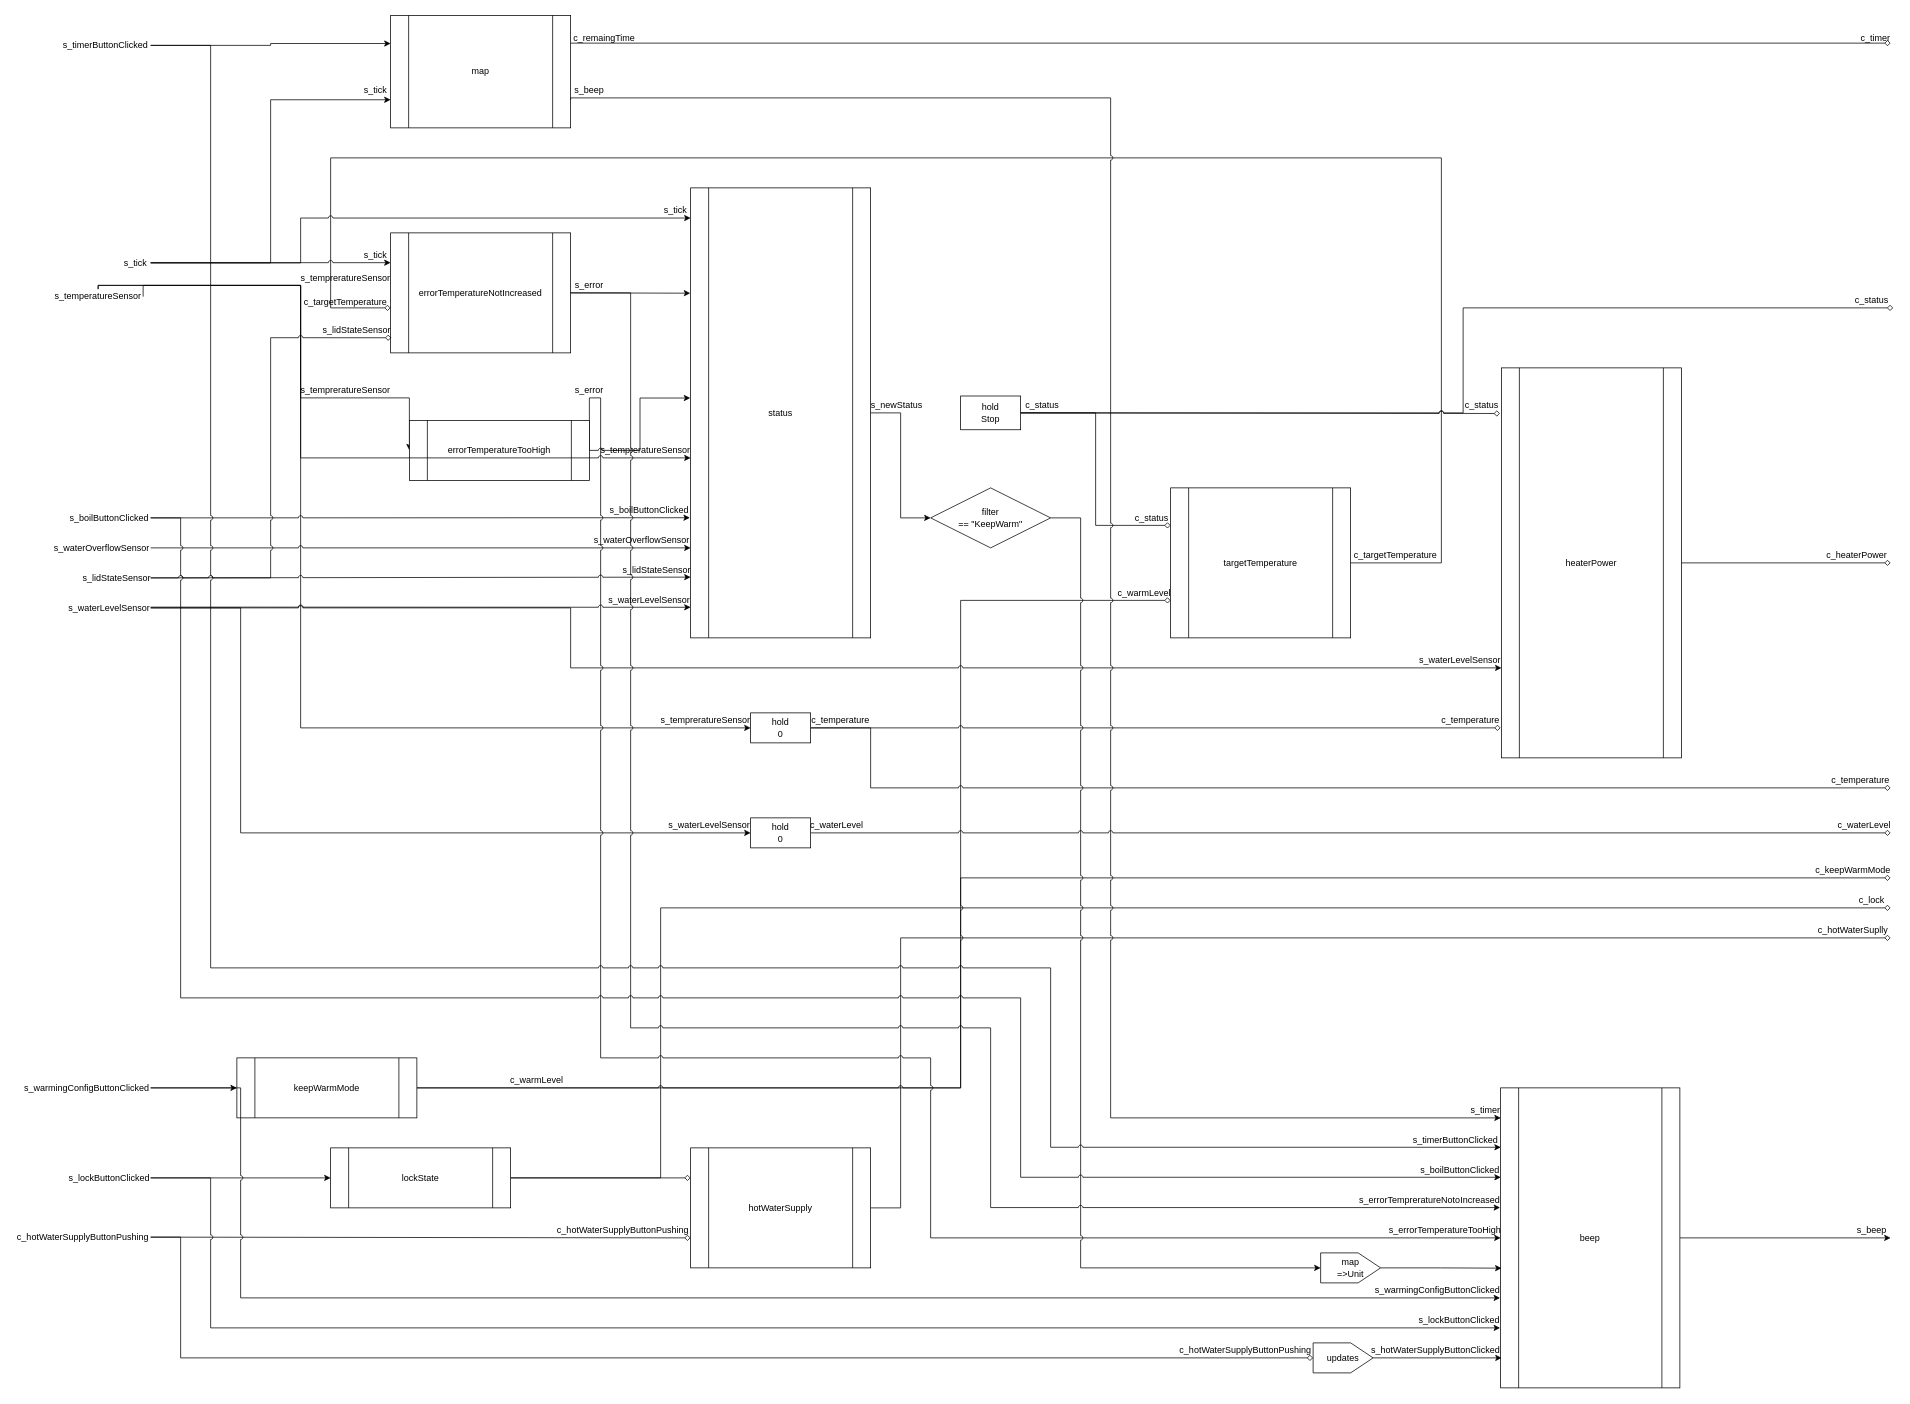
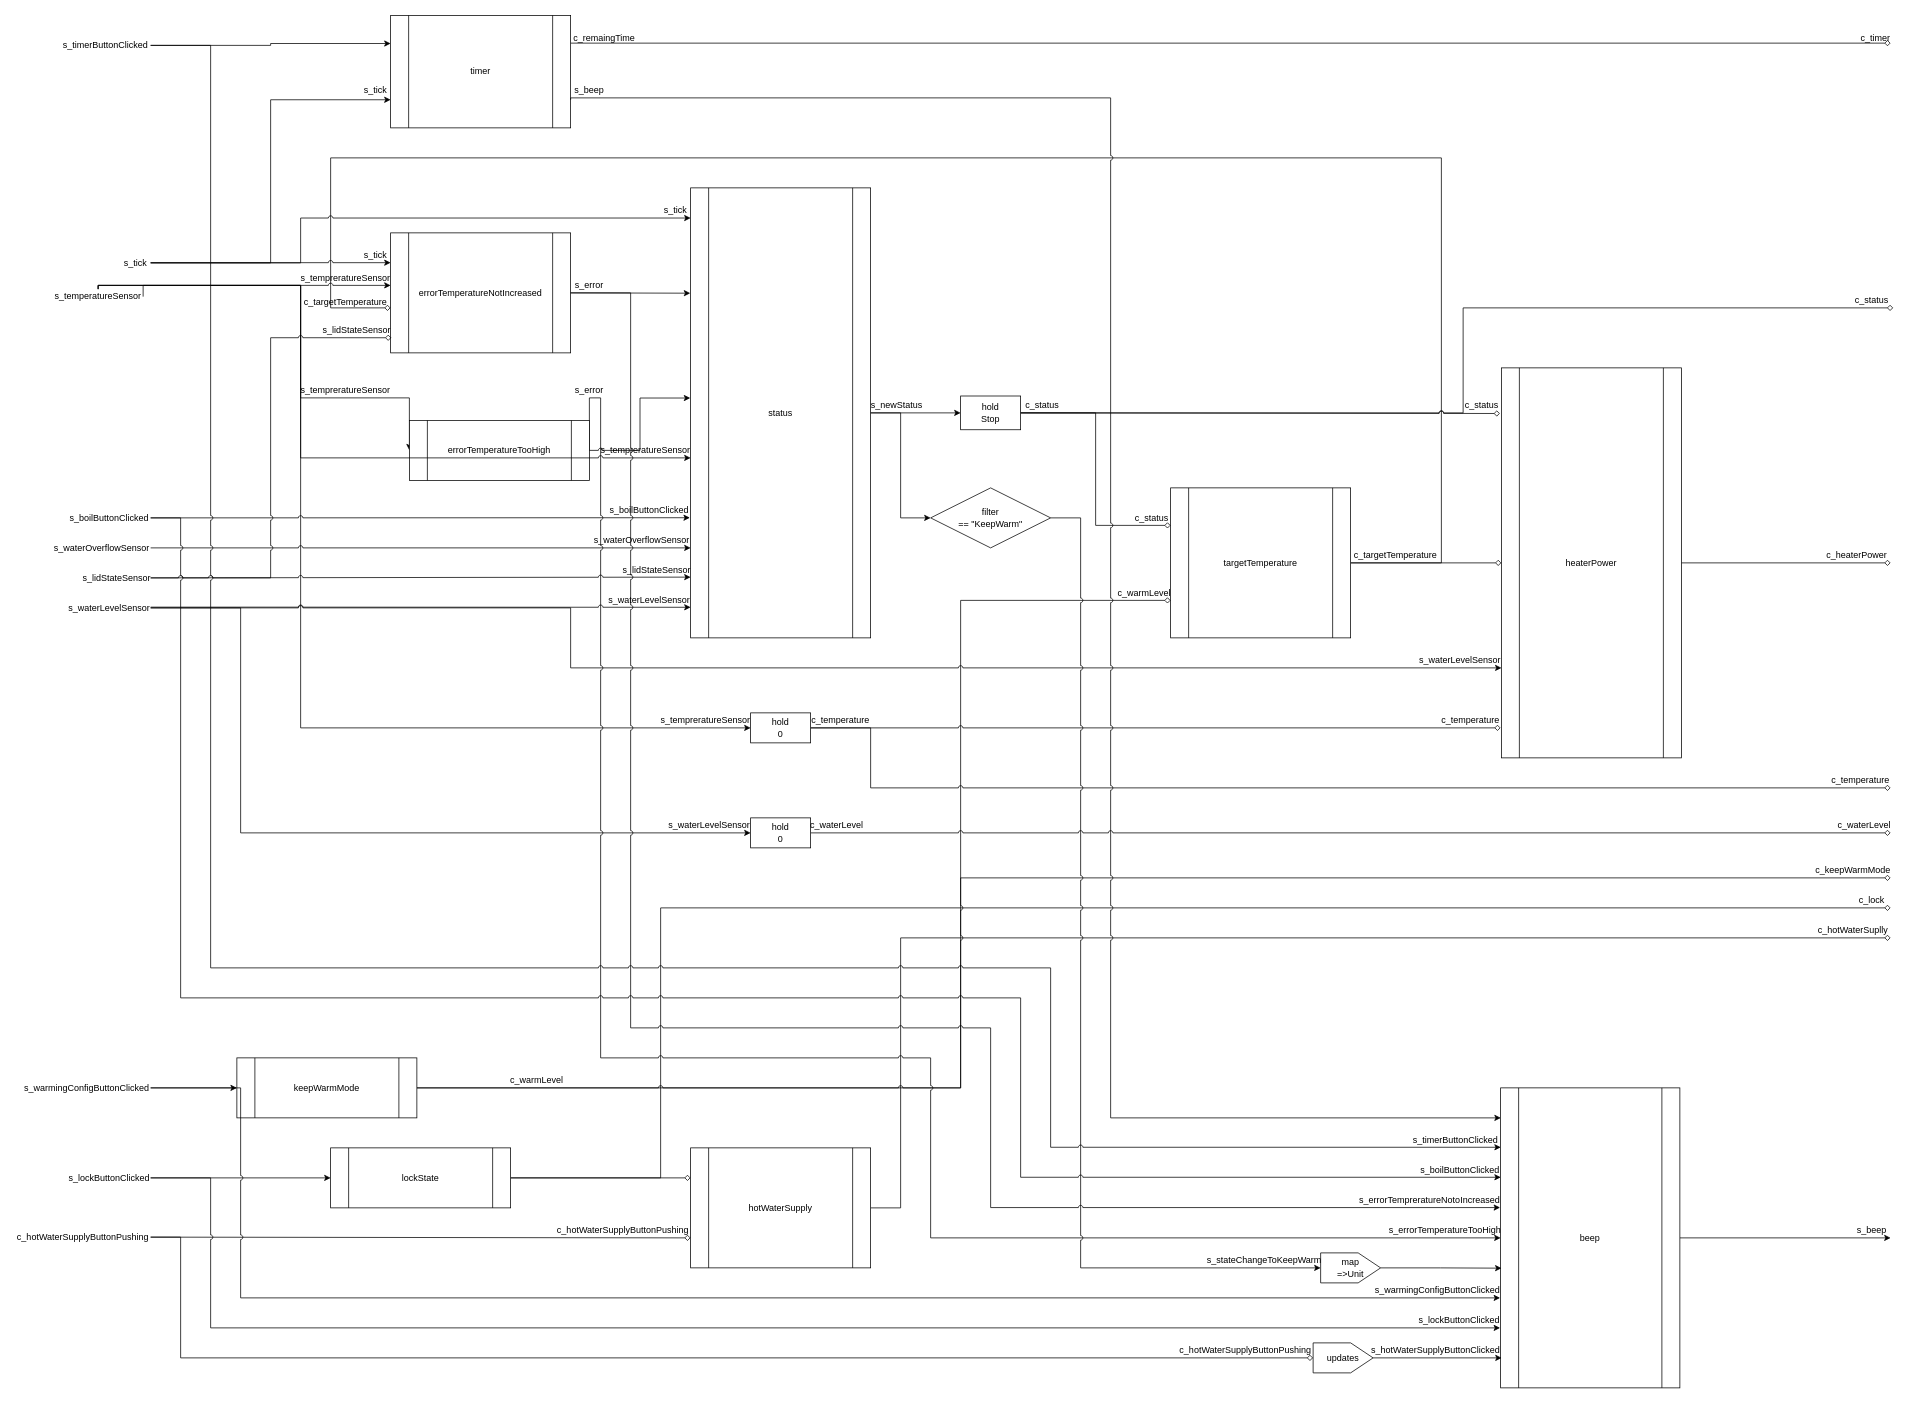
node "map": label "map" -> "timer"
edge "s_temperatureSensor" -> "errorTemperatureNotIncreased": added
edge "status" -> "hold Stop": added
edge "targetTemperature" -> "heaterPower": added
node "s_timer": removed
node "s_stateChangeToKeepWarm": added
